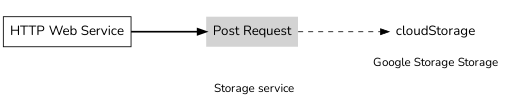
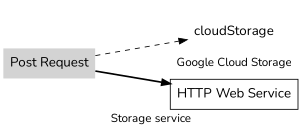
edge "HTTP Web Service" -> "Post Request": reversed
cluster "Google Storage Storage": label "Google Storage Storage" -> "Google Cloud Storage"
